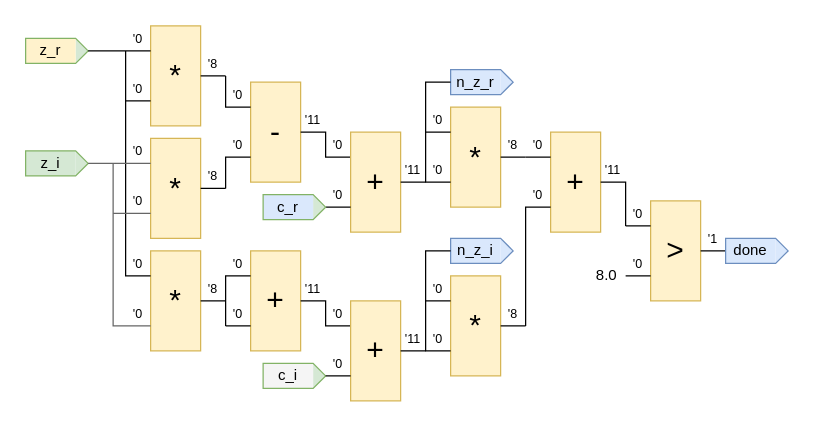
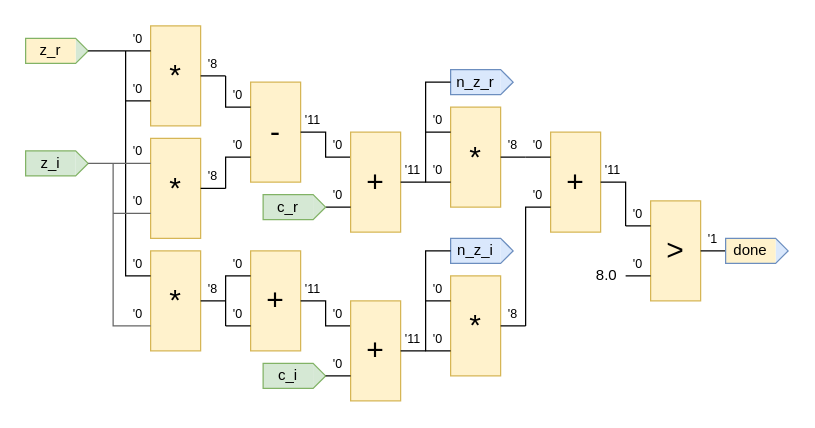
node "c_r": fillcolor #dae8fc -> #d5e8d4
node "done": fillcolor #dae8fc -> #fff2cc
node "c_i": fillcolor #f5f5f5 -> #d5e8d4
